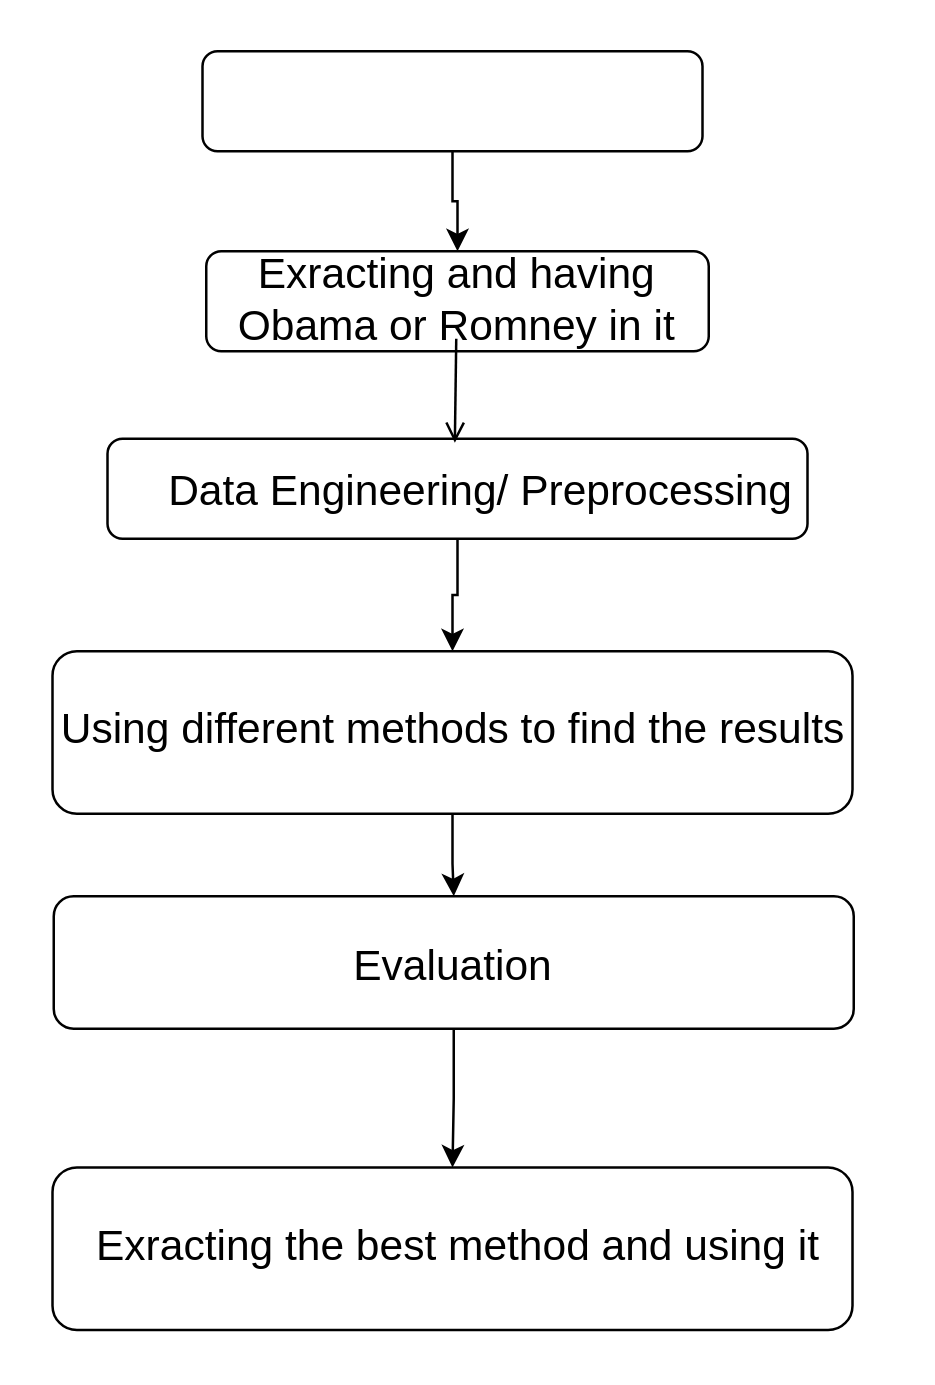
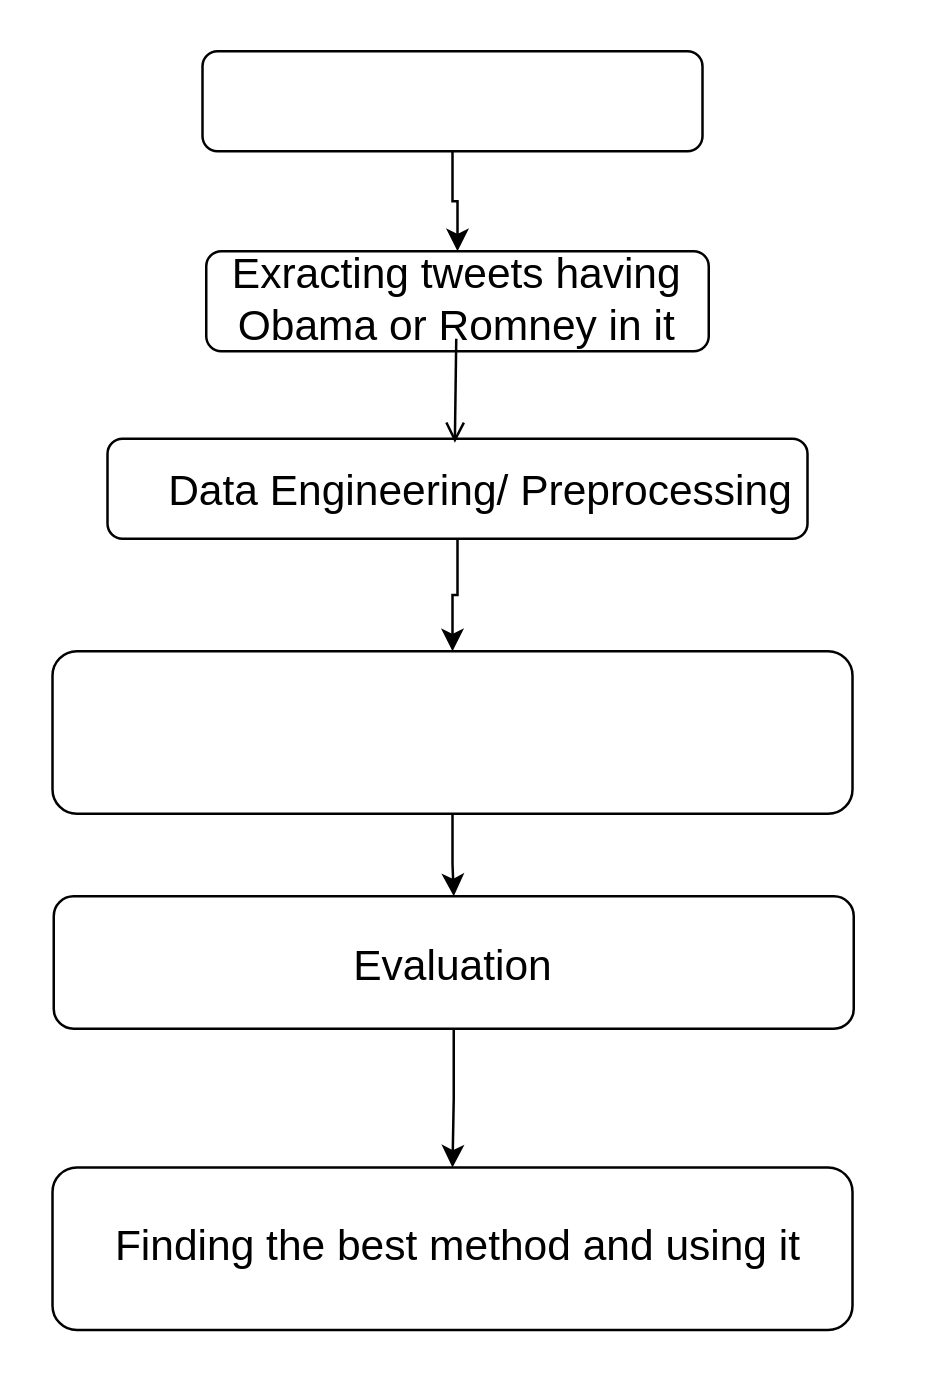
node "Exracting and having Obama or Romney in it": label "Exracting and having Obama or Romney in it" -> "Exracting tweets having Obama or Romney in it"
node "Using different methods to find the results": removed
node "Exracting the best method and using it": label "Exracting the best method and using it" -> "Finding the best method and using it"
